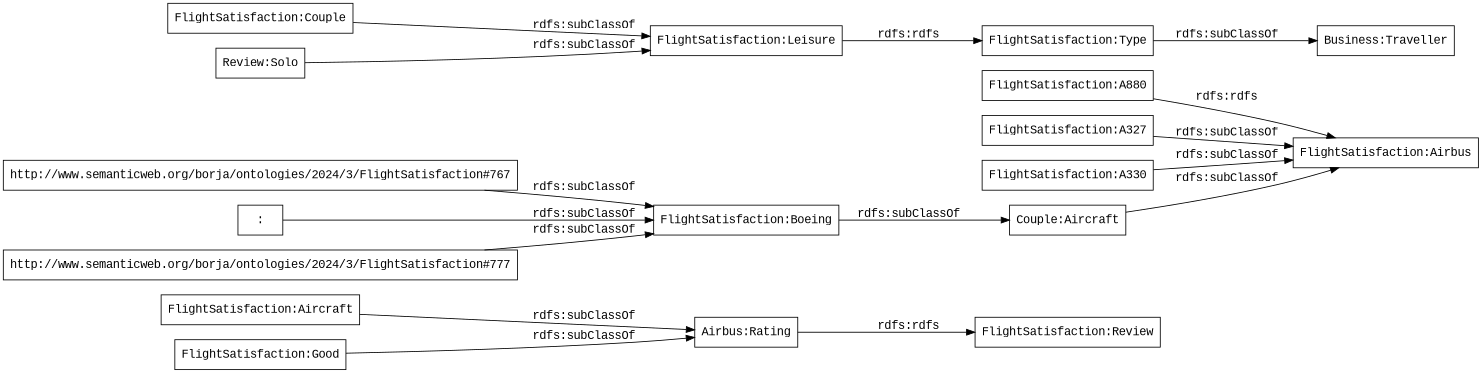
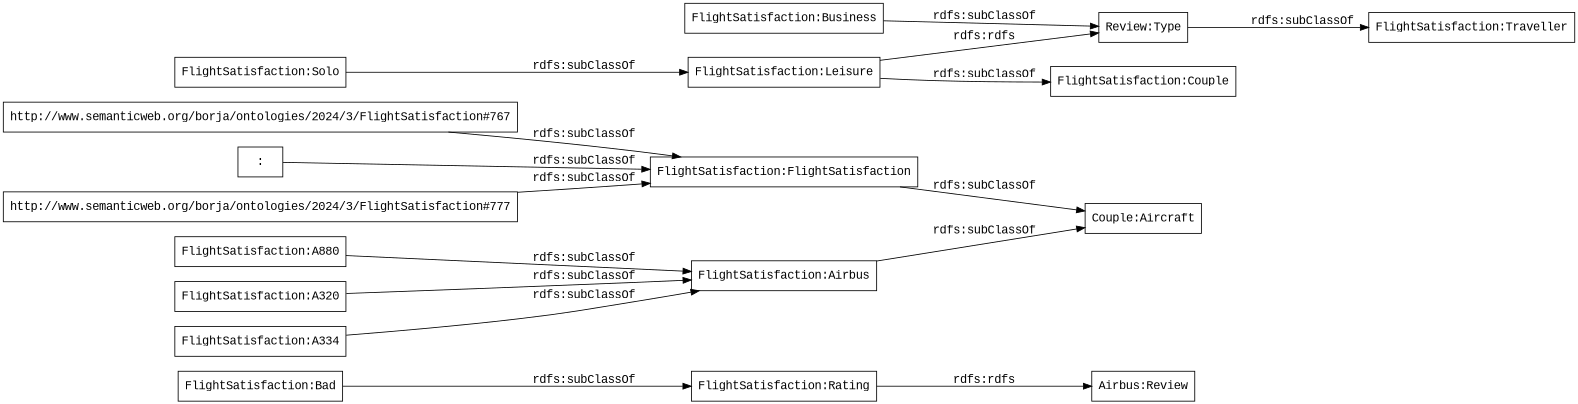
node "FlightSatisfaction:Business": added
edge "FlightSatisfaction:Couple" -> "FlightSatisfaction:Leisure": reversed
node "FlightSatisfaction:Type": label "FlightSatisfaction:Type" -> "Review:Type"
node "Business:Traveller": label "Business:Traveller" -> "FlightSatisfaction:Traveller"
node "Review:Solo": label "Review:Solo" -> "FlightSatisfaction:Solo"
edge "FlightSatisfaction:A880" -> "FlightSatisfaction:Airbus": label "rdfs:rdfs" -> "rdfs:subClassOf"
node "FlightSatisfaction:A327": label "FlightSatisfaction:A327" -> "FlightSatisfaction:A320"
node "FlightSatisfaction:A330": label "FlightSatisfaction:A330" -> "FlightSatisfaction:A334"
edge "Couple:Aircraft" -> "FlightSatisfaction:Airbus": reversed
node "FlightSatisfaction:Boeing": label "FlightSatisfaction:Boeing" -> "FlightSatisfaction:FlightSatisfaction"
node "FlightSatisfaction:Aircraft": label "FlightSatisfaction:Aircraft" -> "FlightSatisfaction:Bad"
node "Airbus:Rating": label "Airbus:Rating" -> "FlightSatisfaction:Rating"
node "FlightSatisfaction:Review": label "FlightSatisfaction:Review" -> "Airbus:Review"
node "FlightSatisfaction:Good": removed
